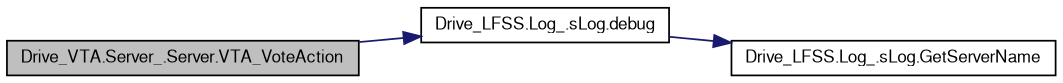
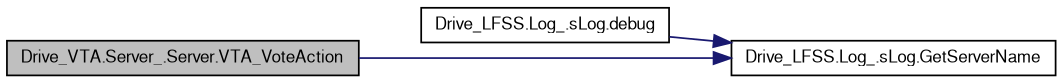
edge "Drive_VTA.Server_.Server.VTA_VoteAction" -> "Drive_LFSS.Log_.sLog.debug": now "Drive_VTA.Server_.Server.VTA_VoteAction" -> "Drive_LFSS.Log_.sLog.GetServerName"
